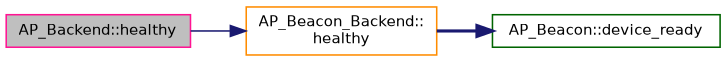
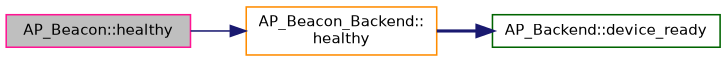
node "AP_Backend::healthy": label "AP_Backend::healthy" -> "AP_Beacon::healthy"
node "AP_Beacon::device_ready": label "AP_Beacon::device_ready" -> "AP_Backend::device_ready"
